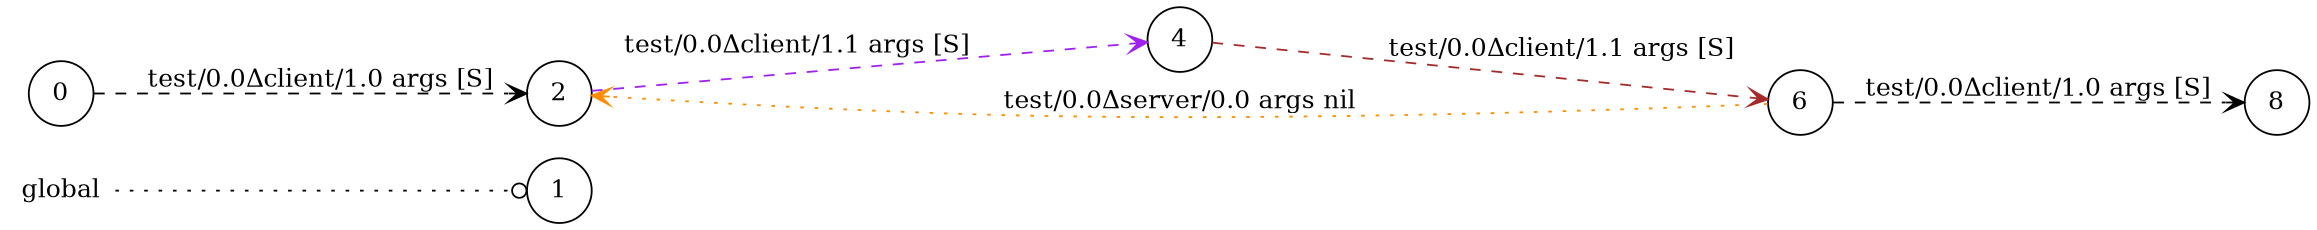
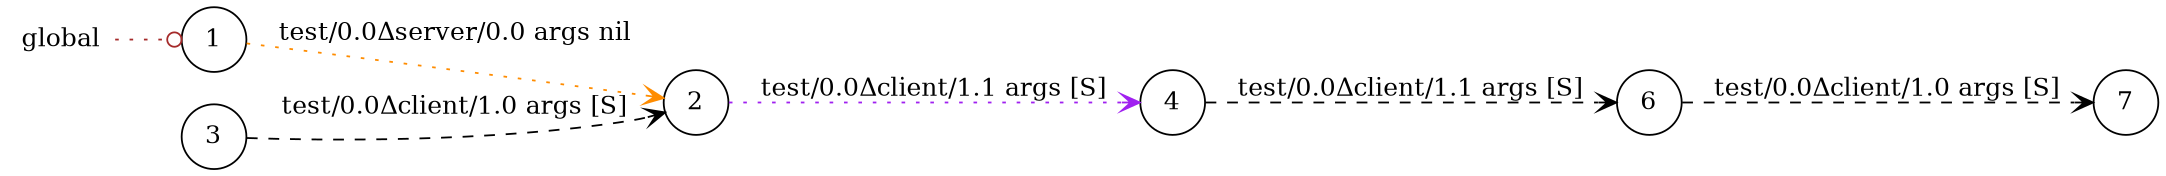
edge "2" -> "4": style dashed -> dotted
edge "4" -> "6": color brown -> black
node "0": label "0" -> "3"
node "8": label "8" -> "7"
edge "6" -> "2": now "1" -> "2"
edge "global" -> "1": color black -> brown
